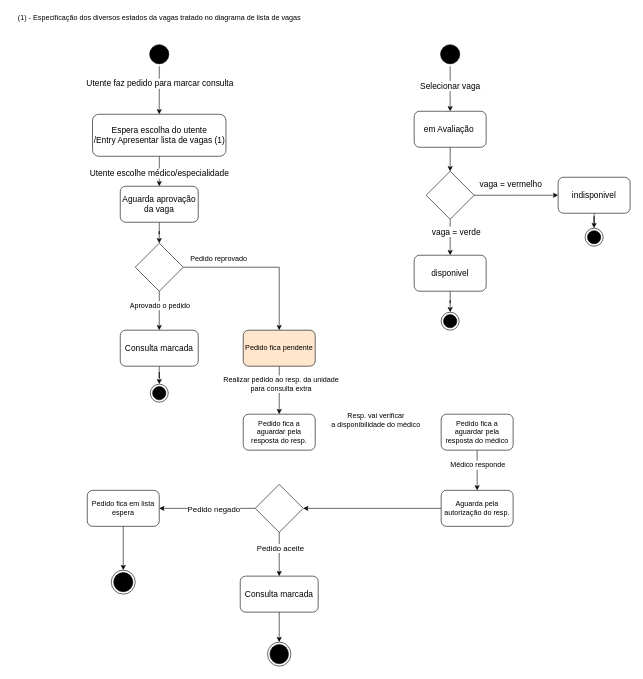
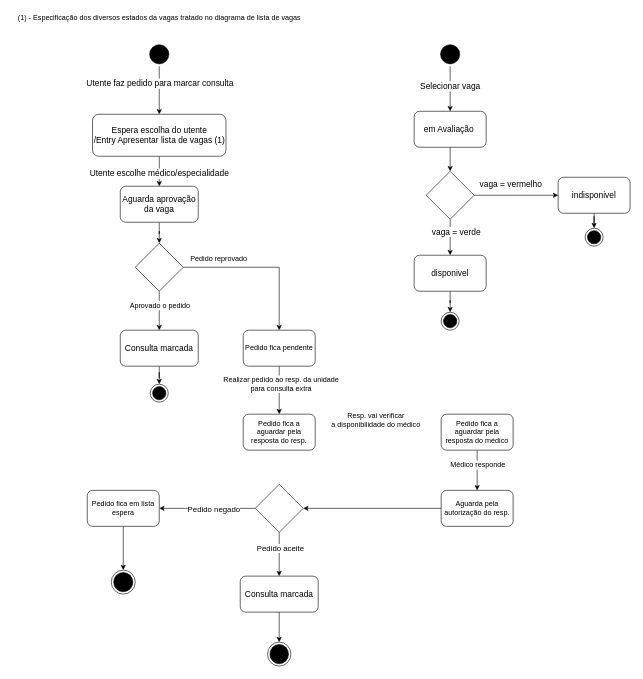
node "Pedido fica pendente": fillcolor #ffe6cc -> #ffffff
